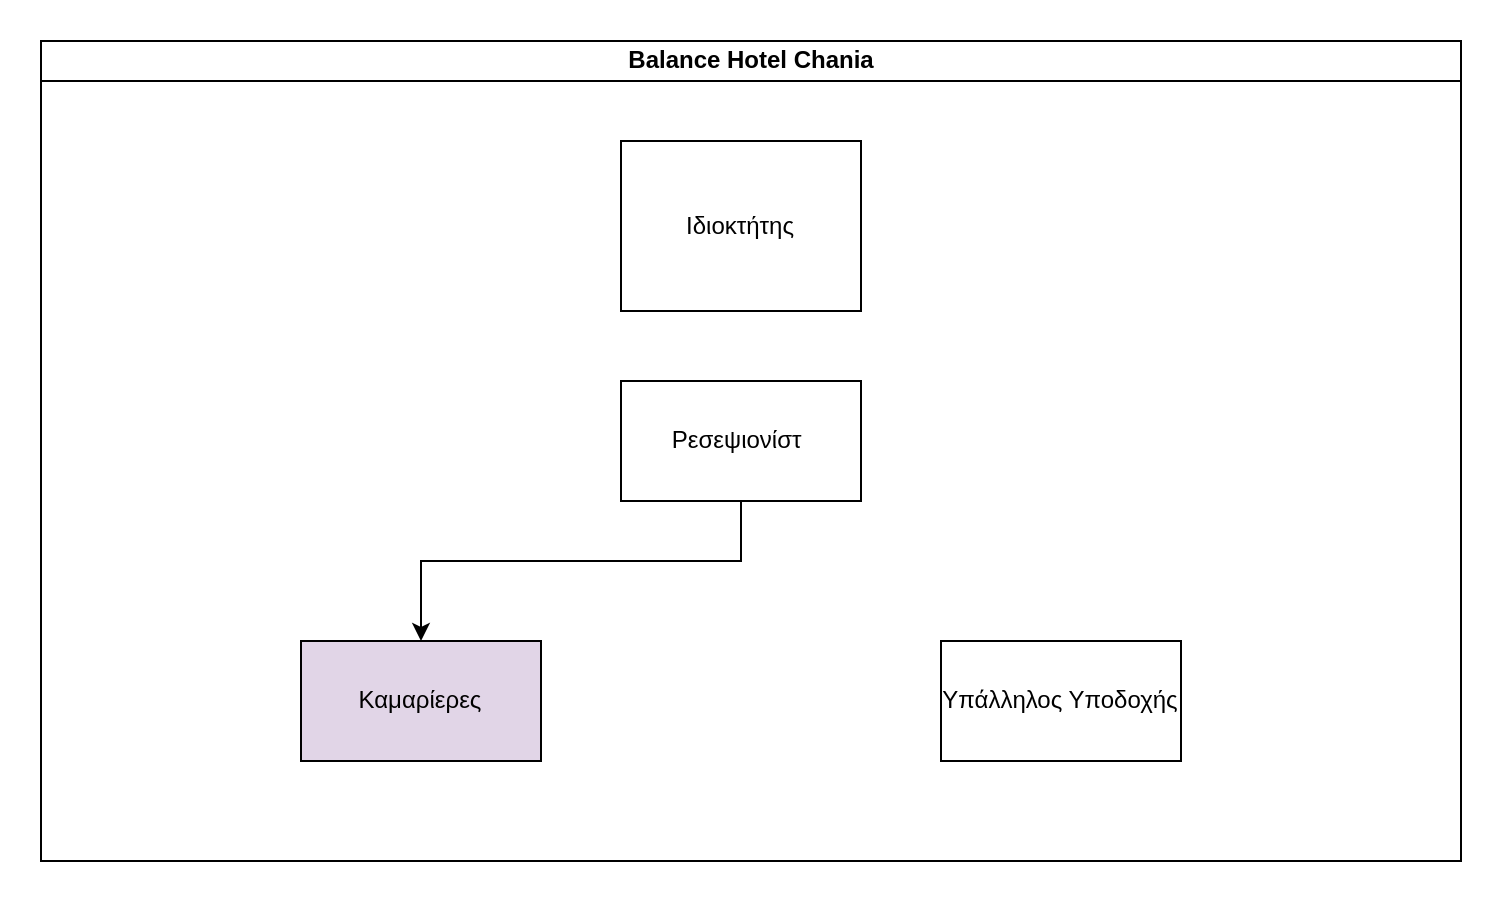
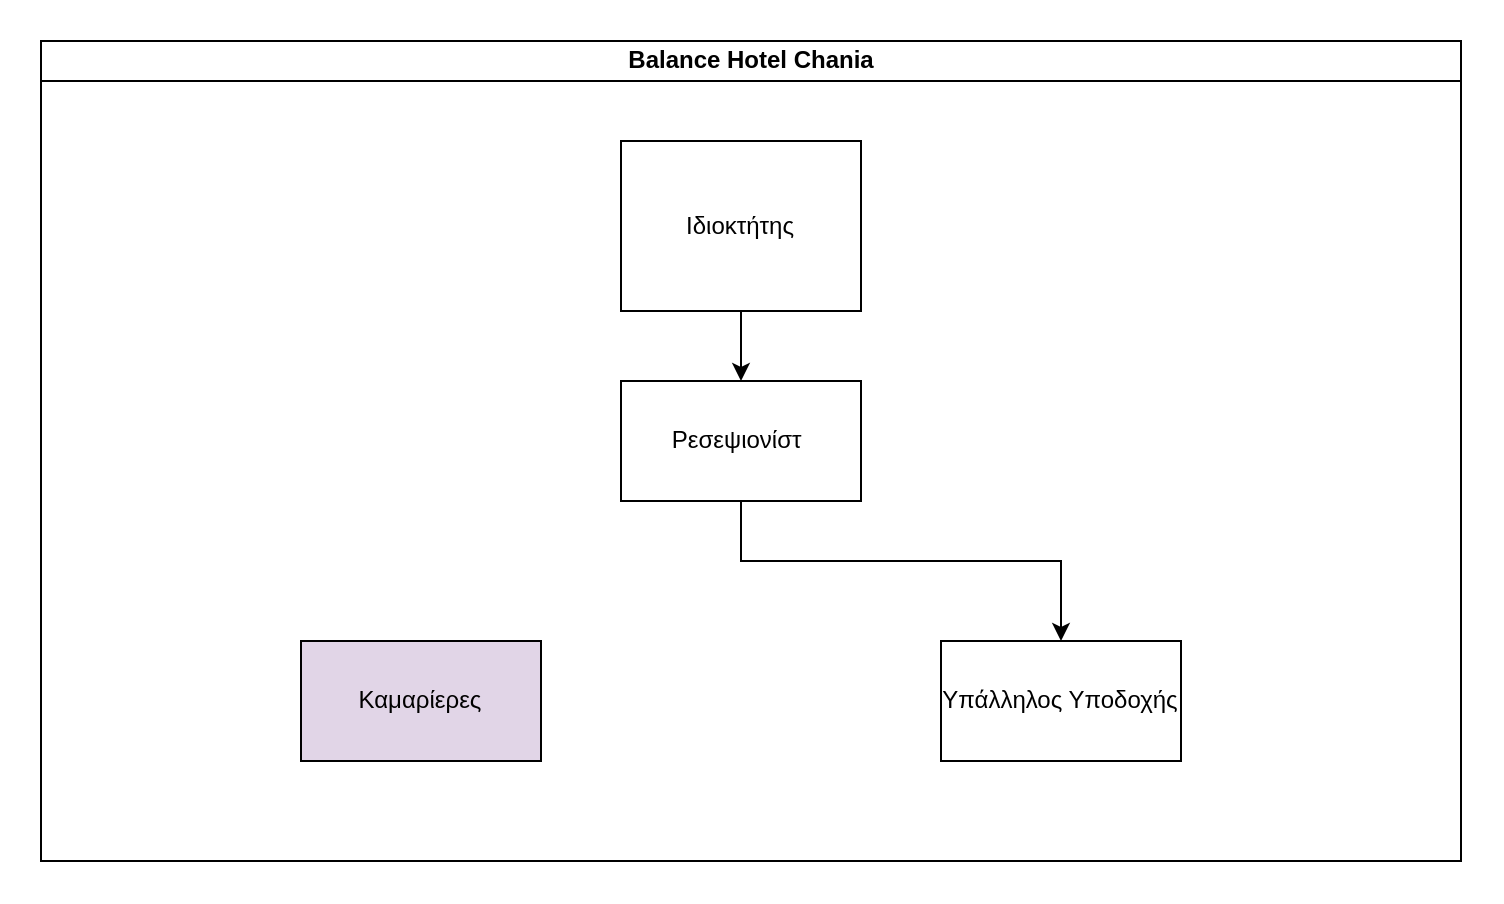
edge "Ιδιοκτήτης" -> "Ρεσεψιονίστ": added
edge "Ρεσεψιονίστ" -> "Καμαρίερες": removed
edge "Ρεσεψιονίστ" -> "Υπάλληλος Υποδοχής": added
